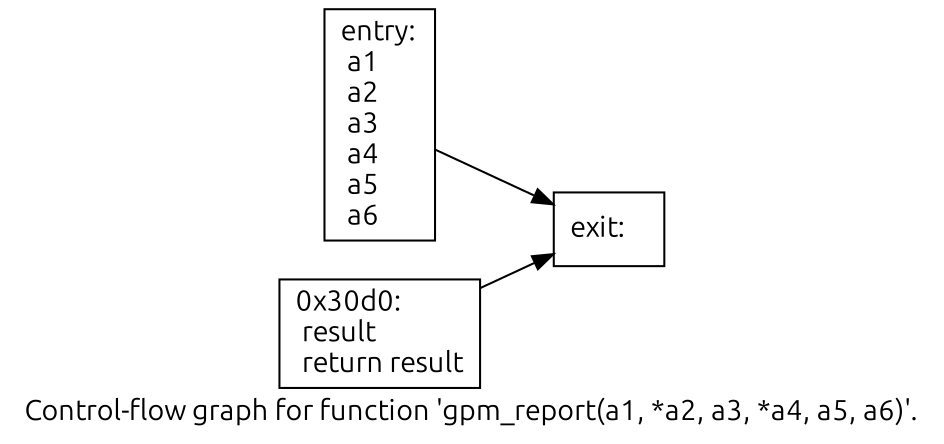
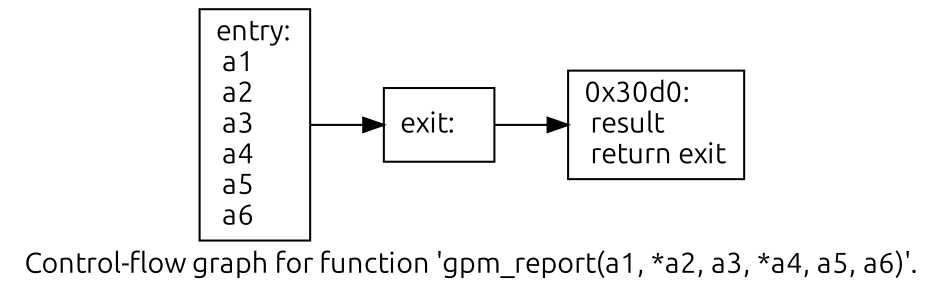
edge "0x30d0:" -> "exit:": reversed
node "0x30d0:": text "return result" -> "return exit"
